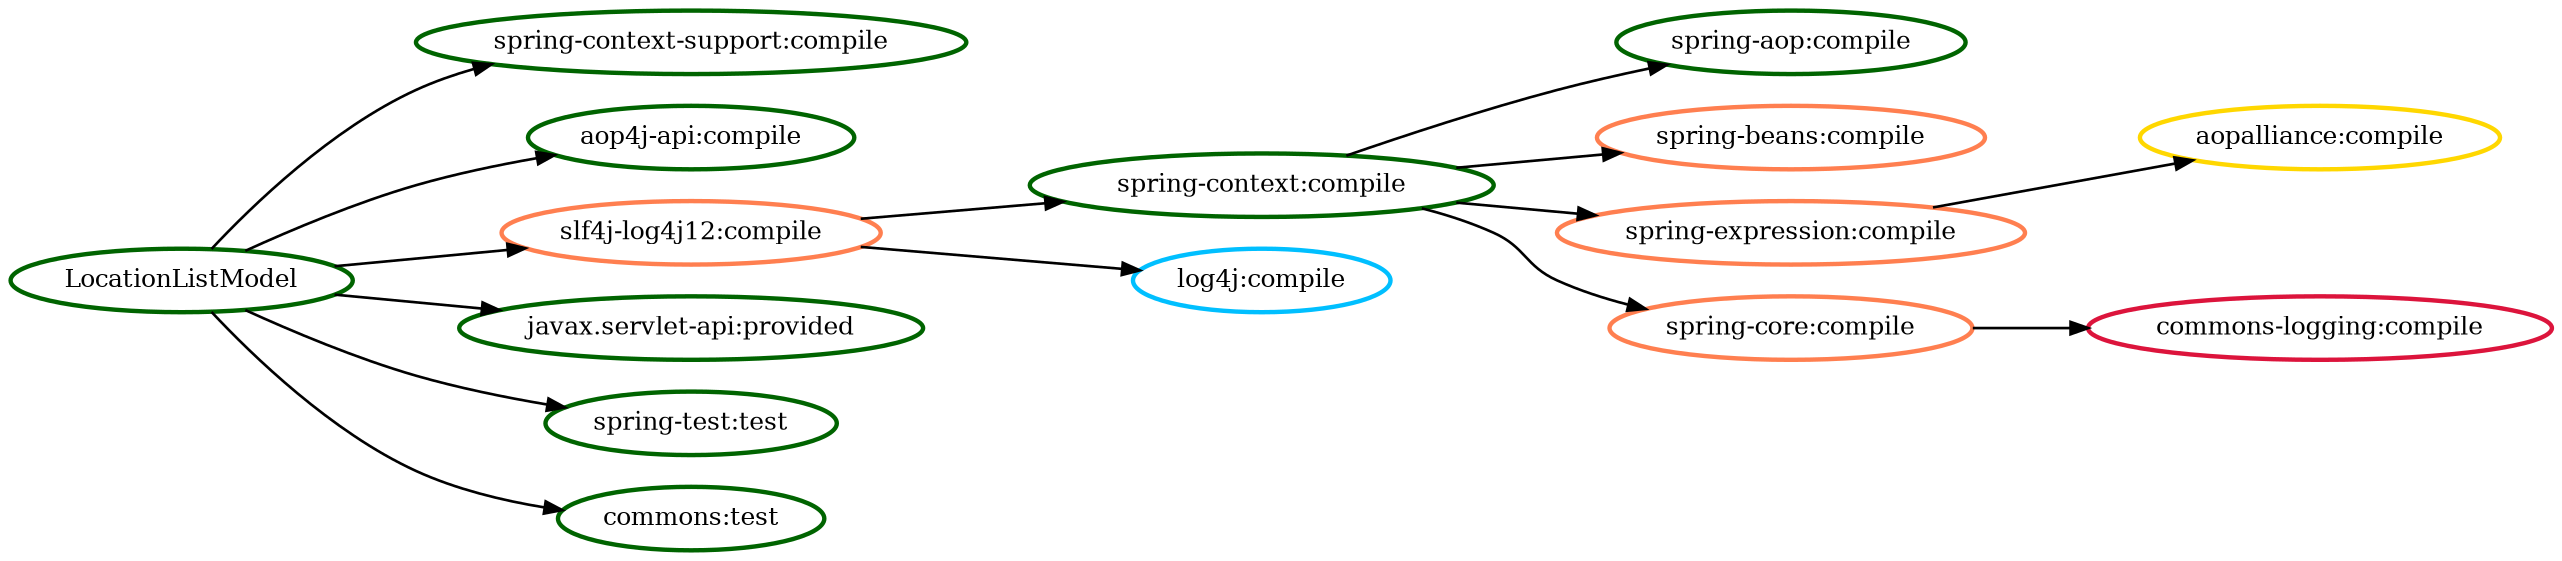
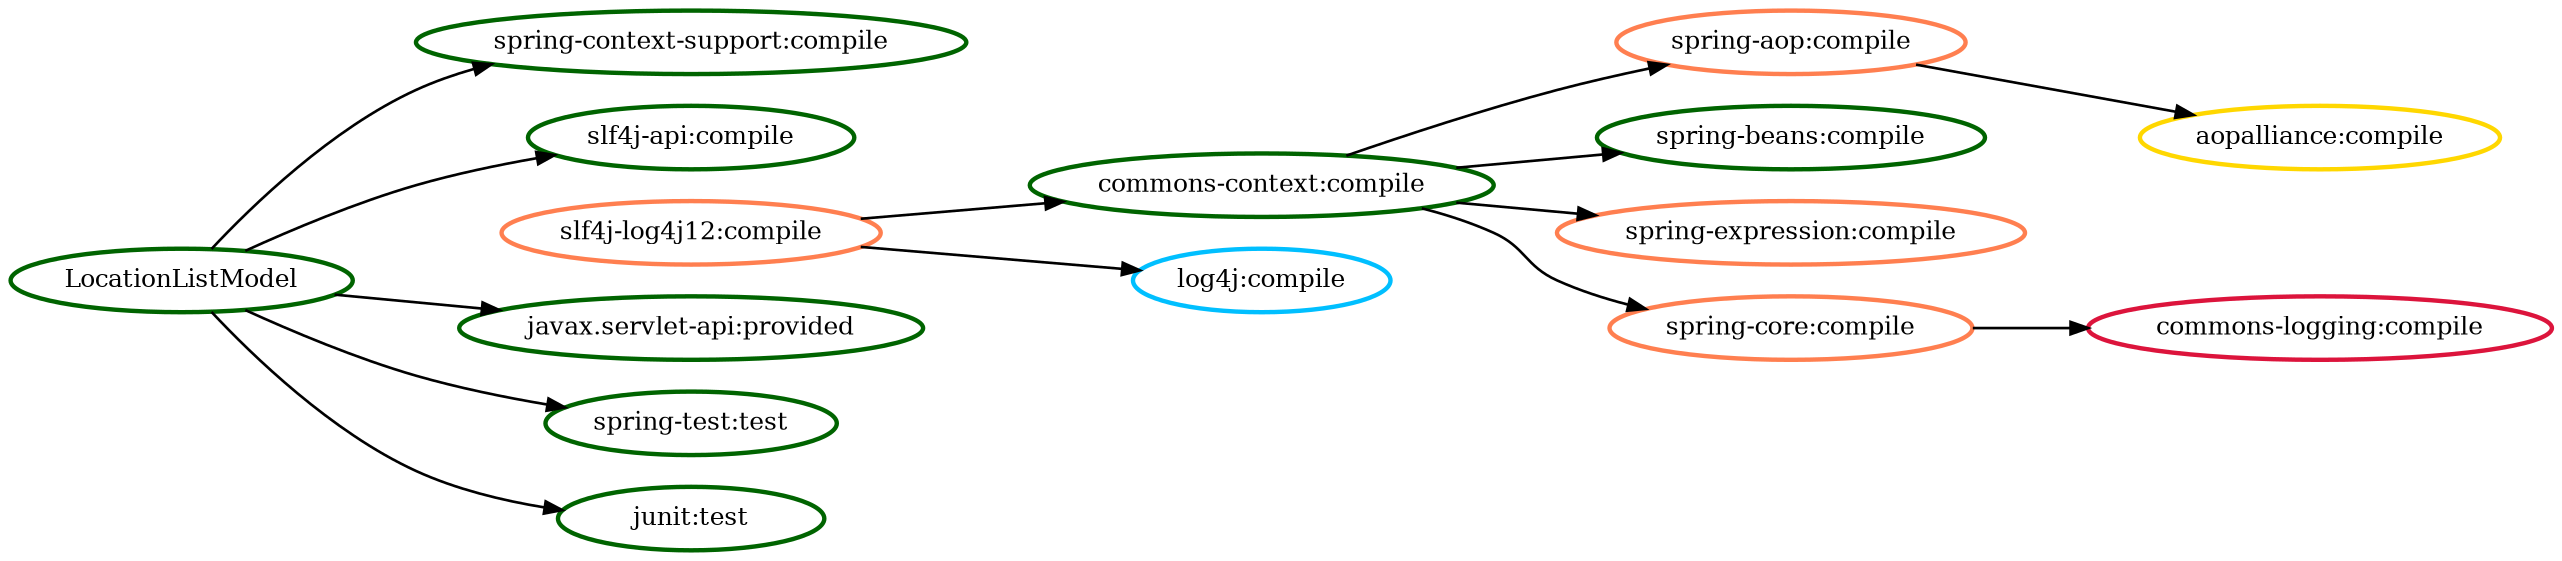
node "spring-aop:compile": color darkgreen -> coral
node "aop4j-api:compile": label "aop4j-api:compile" -> "slf4j-api:compile"
node "spring-beans:compile": color coral -> darkgreen
node "spring-context:compile": label "spring-context:compile" -> "commons-context:compile"
edge "spring-expression:compile" -> "aopalliance:compile": now "spring-aop:compile" -> "aopalliance:compile"
edge "LocationListModel" -> "slf4j-log4j12:compile": removed
node "commons:test": label "commons:test" -> "junit:test"
